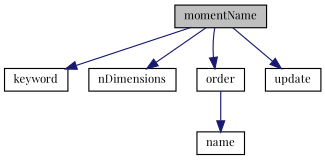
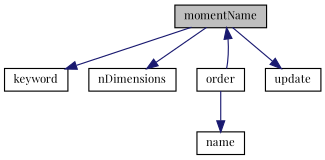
edge "momentName" -> "order": reversed
